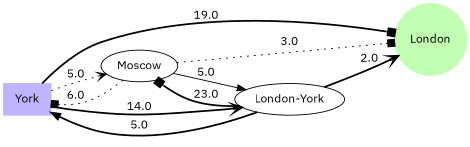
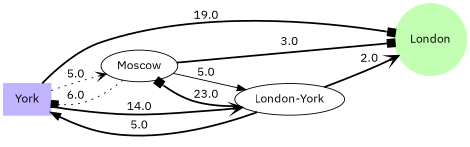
edge "Moscow" -> "London": style dotted -> bold
